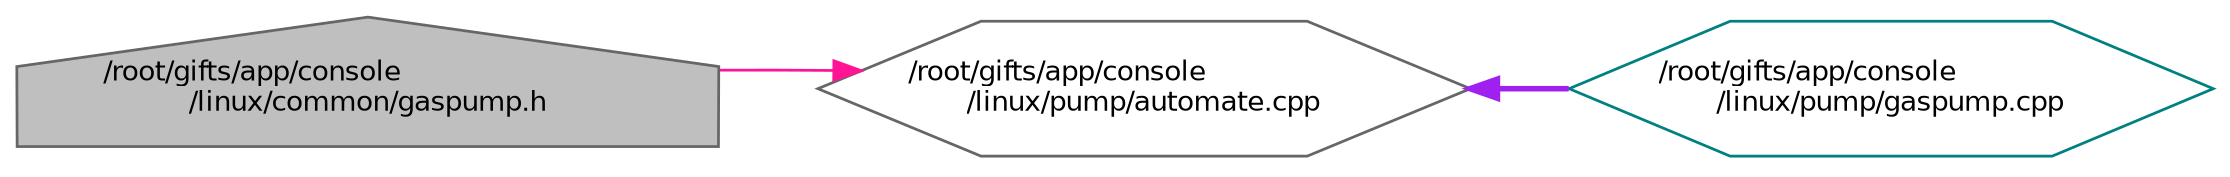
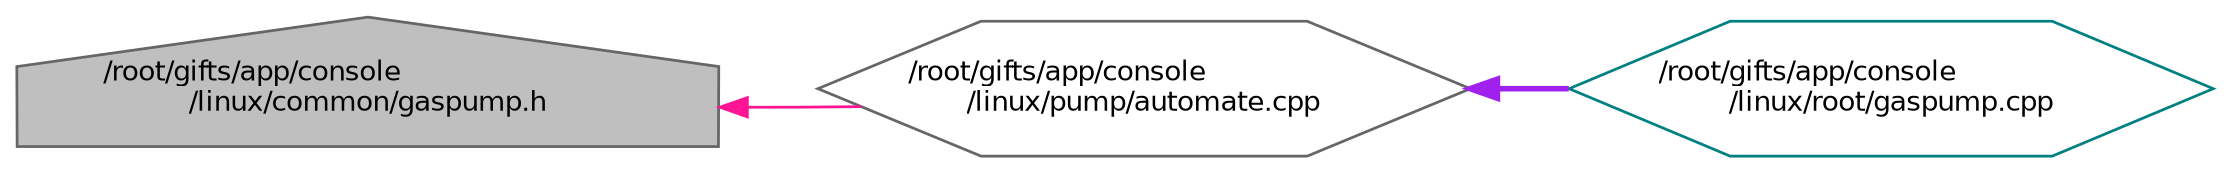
edge "/root/gifts/app/console /linux/common/gaspump.h" -> "/root/gifts/app/console /linux/pump/automate.cpp": reversed
node "/root/gifts/app/console /linux/pump/gaspump.cpp": label "/root/gifts/app/console /linux/pump/gaspump.cpp" -> "/root/gifts/app/console /linux/root/gaspump.cpp"
